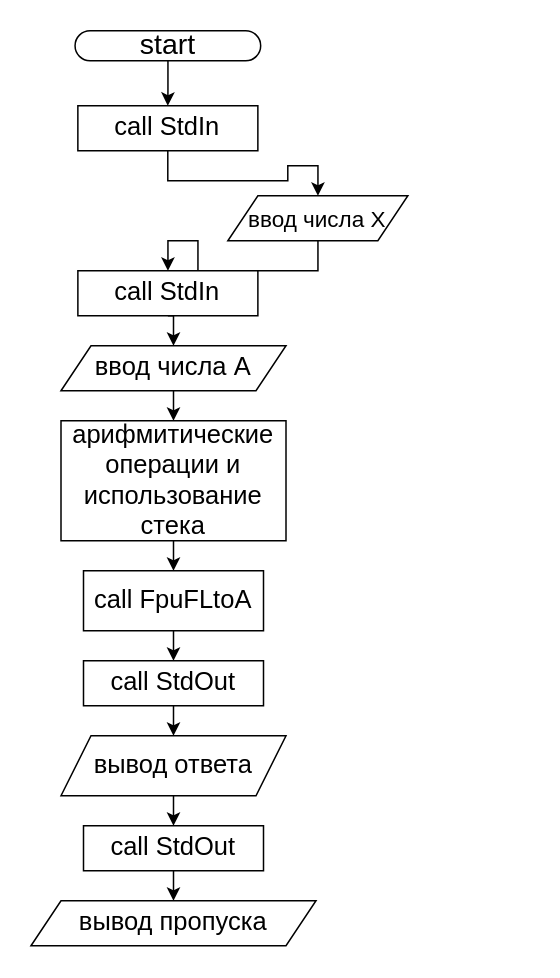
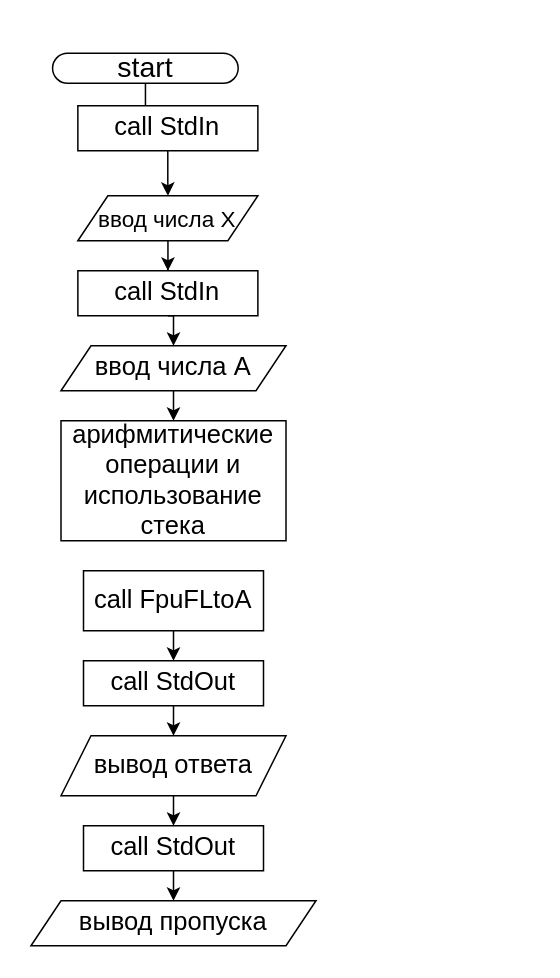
node "start": moved (168, 46) -> (145, 68)
node "ввод числа Х": moved (318, 218) -> (168, 218)
edge "арифмитические операции и использование стека" -> "call FpuFLtoA": removed
